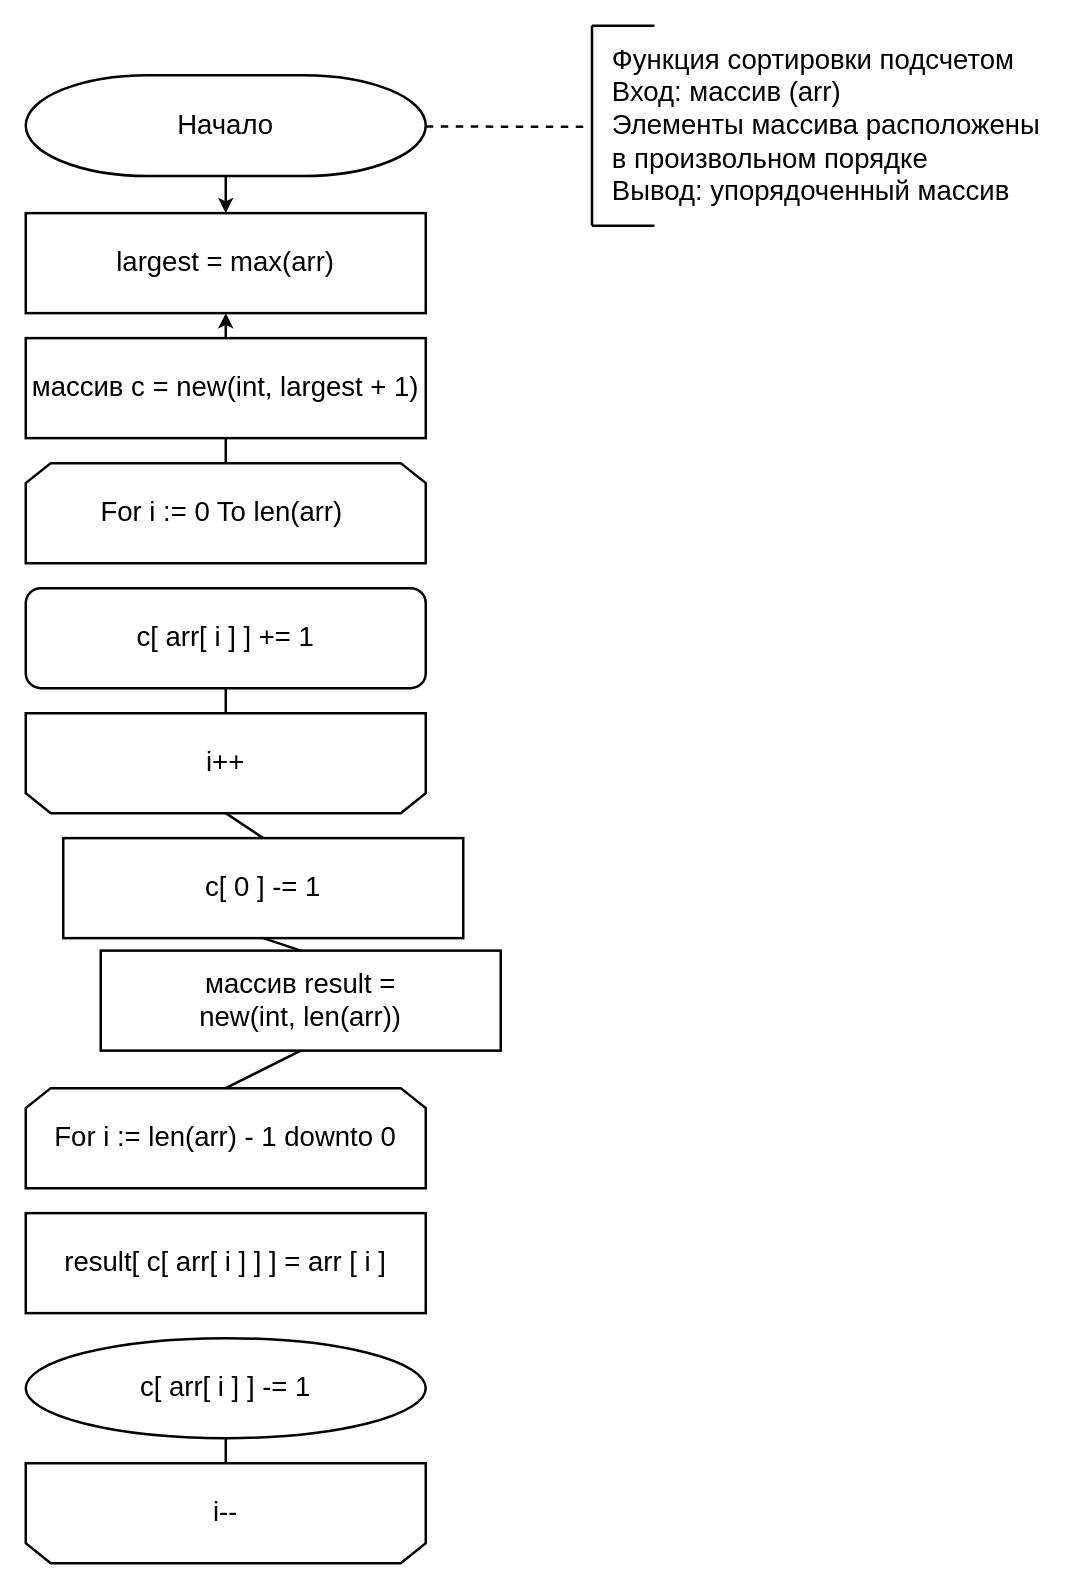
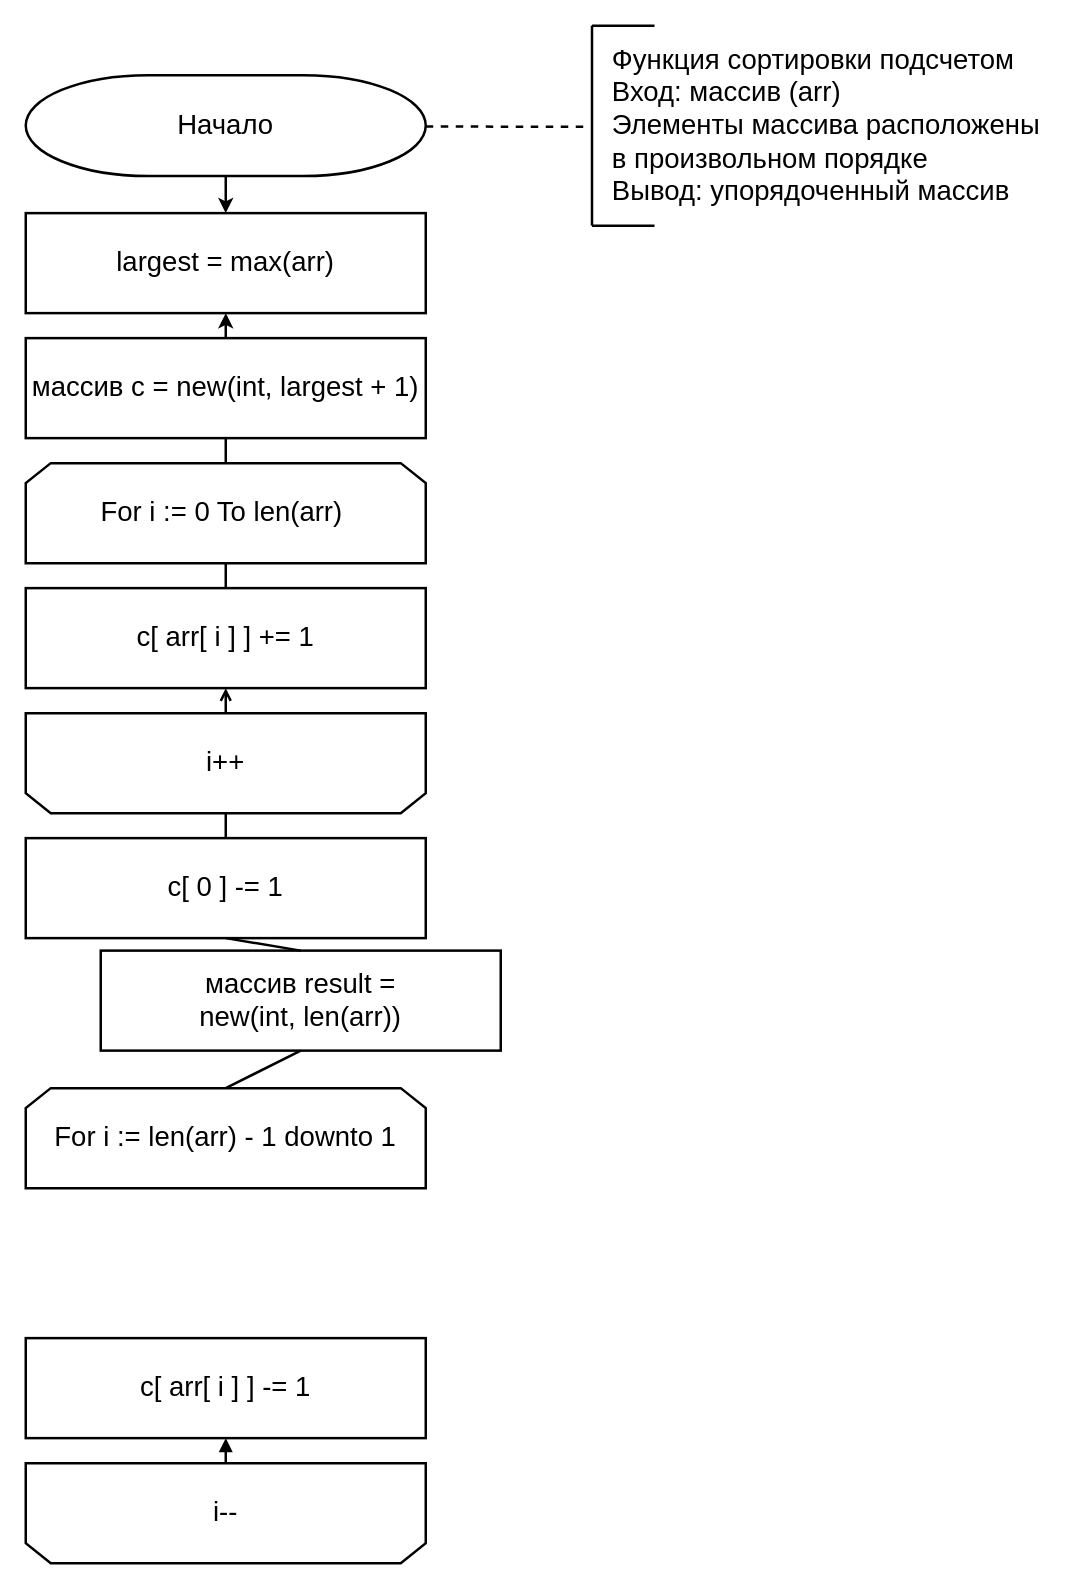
edge "For i := 0 To len(arr)" -- "c[ arr[ i ] ] += 1": added
node "c[ arr[ i ] ] += 1": shape rounded rectangle -> rectangle
edge "c[ arr[ i ] ] += 1" -- "i++": arrowhead none -> open
node "c[ 0 ] -= 1": moved (263, 888) -> (226, 888)
node "For i := len(arr) - 1 downto 0": label "For i := len(arr) - 1 downto 0" -> "For i := len(arr) - 1 downto 1"
node "result[ c[ arr[ i ] ] ] = arr [ i ]": removed
node "c[ arr[ i ] ] -= 1": shape ellipse -> rectangle
edge "c[ arr[ i ] ] -= 1" -- "i--": arrowhead none -> block
